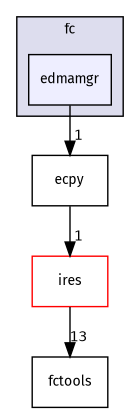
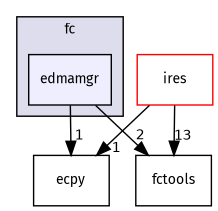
edge "edmamgr" -> "fctools": added
edge "ecpy" -> "ires": reversed
